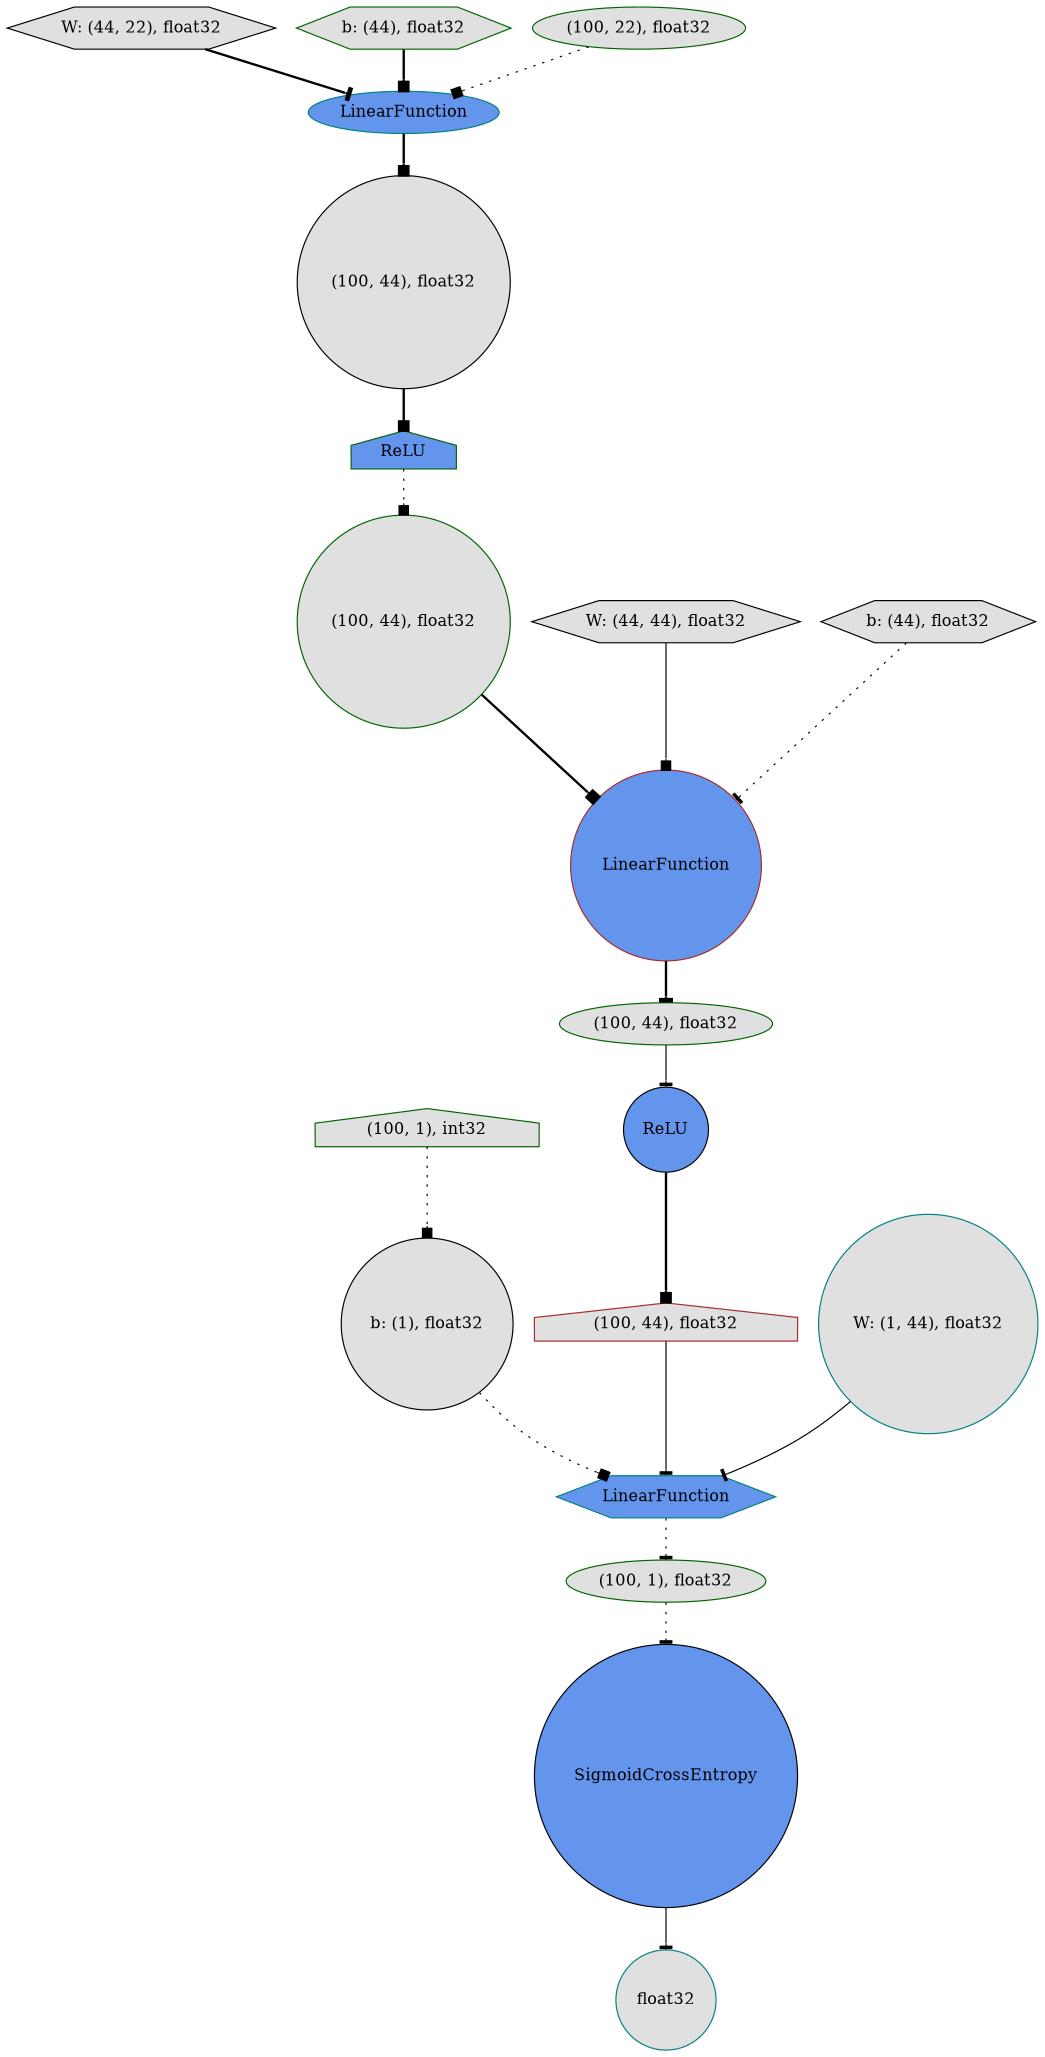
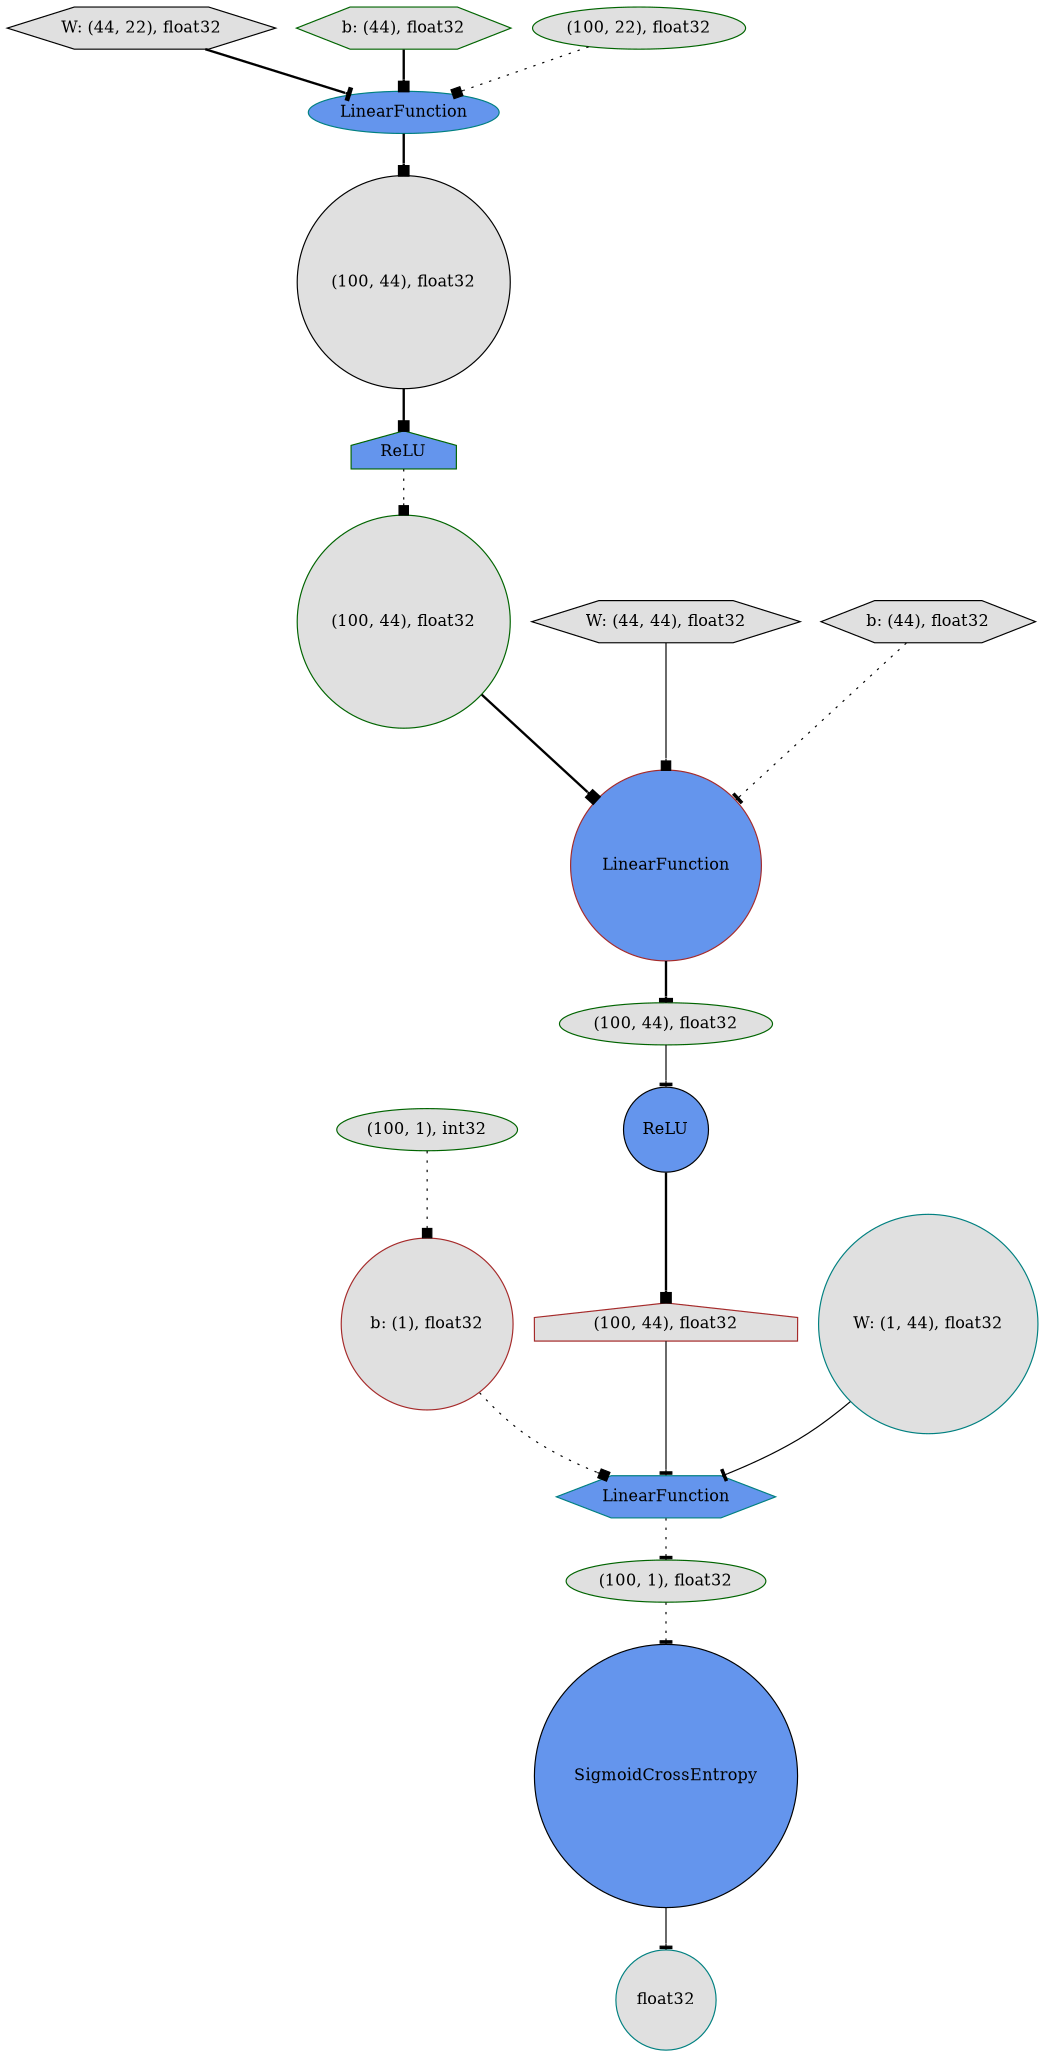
node "(100, 1), int32": shape house -> ellipse
node "b: (1), float32": color black -> brown
